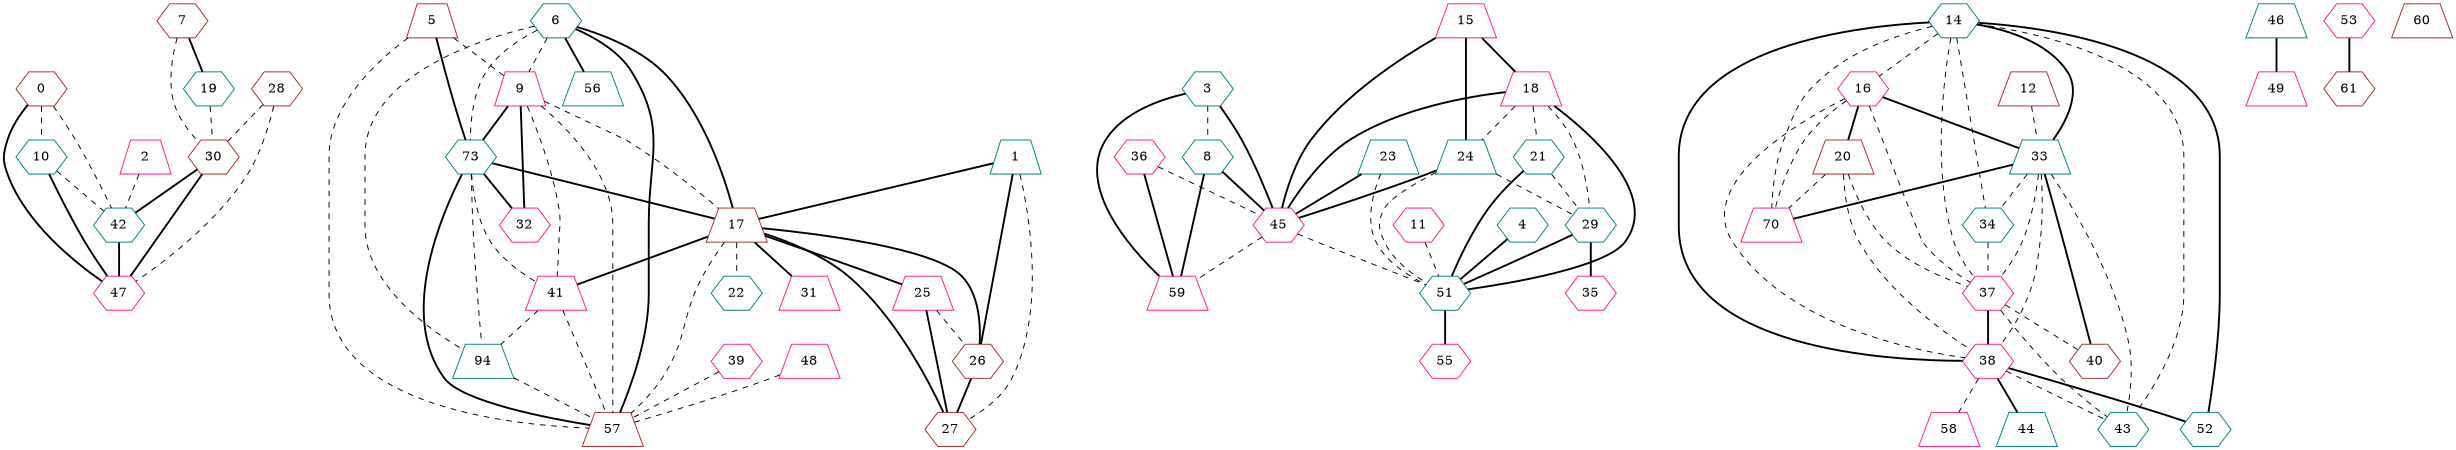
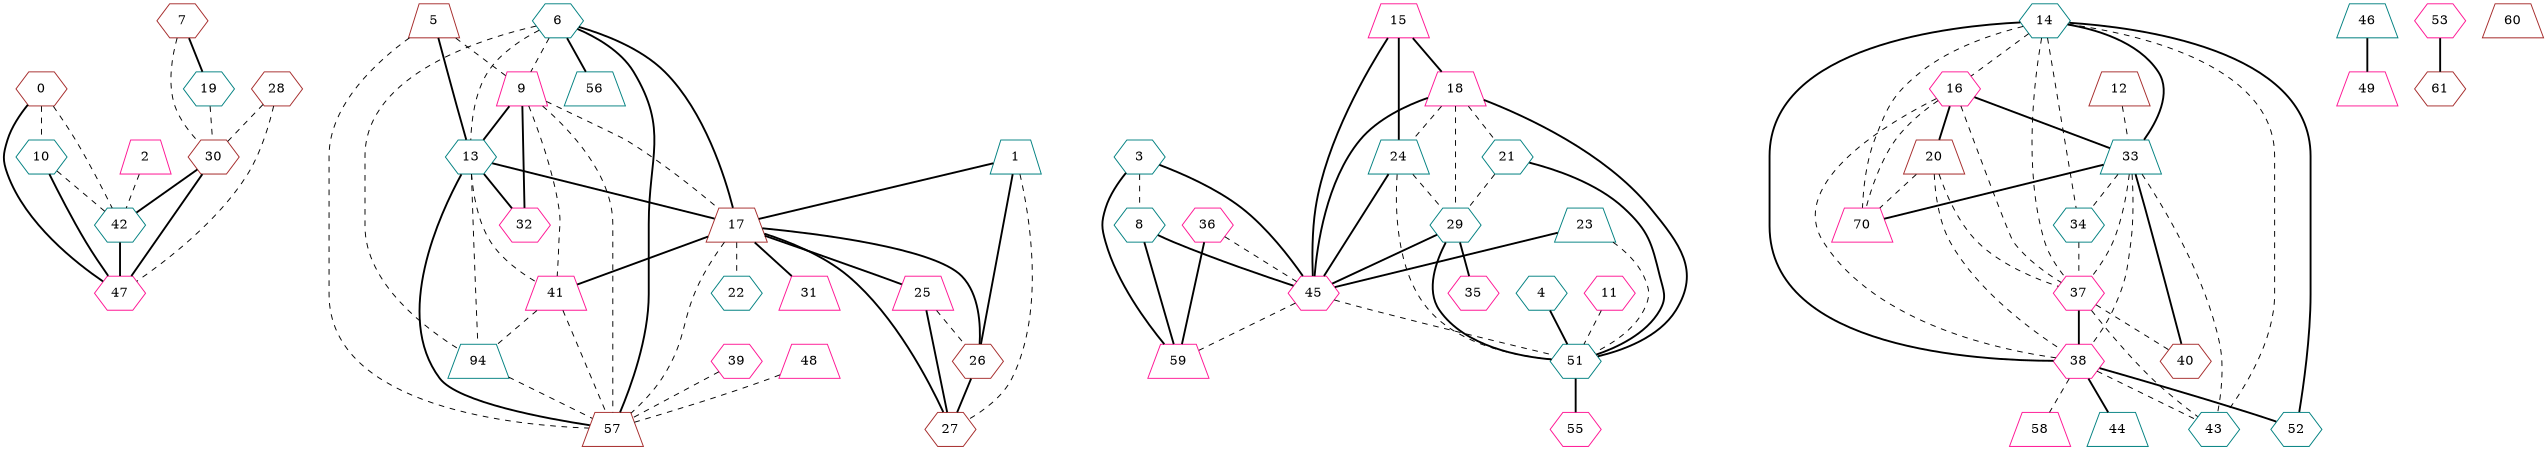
node "73": label "73" -> "13"
edge "29" -- "45": added
